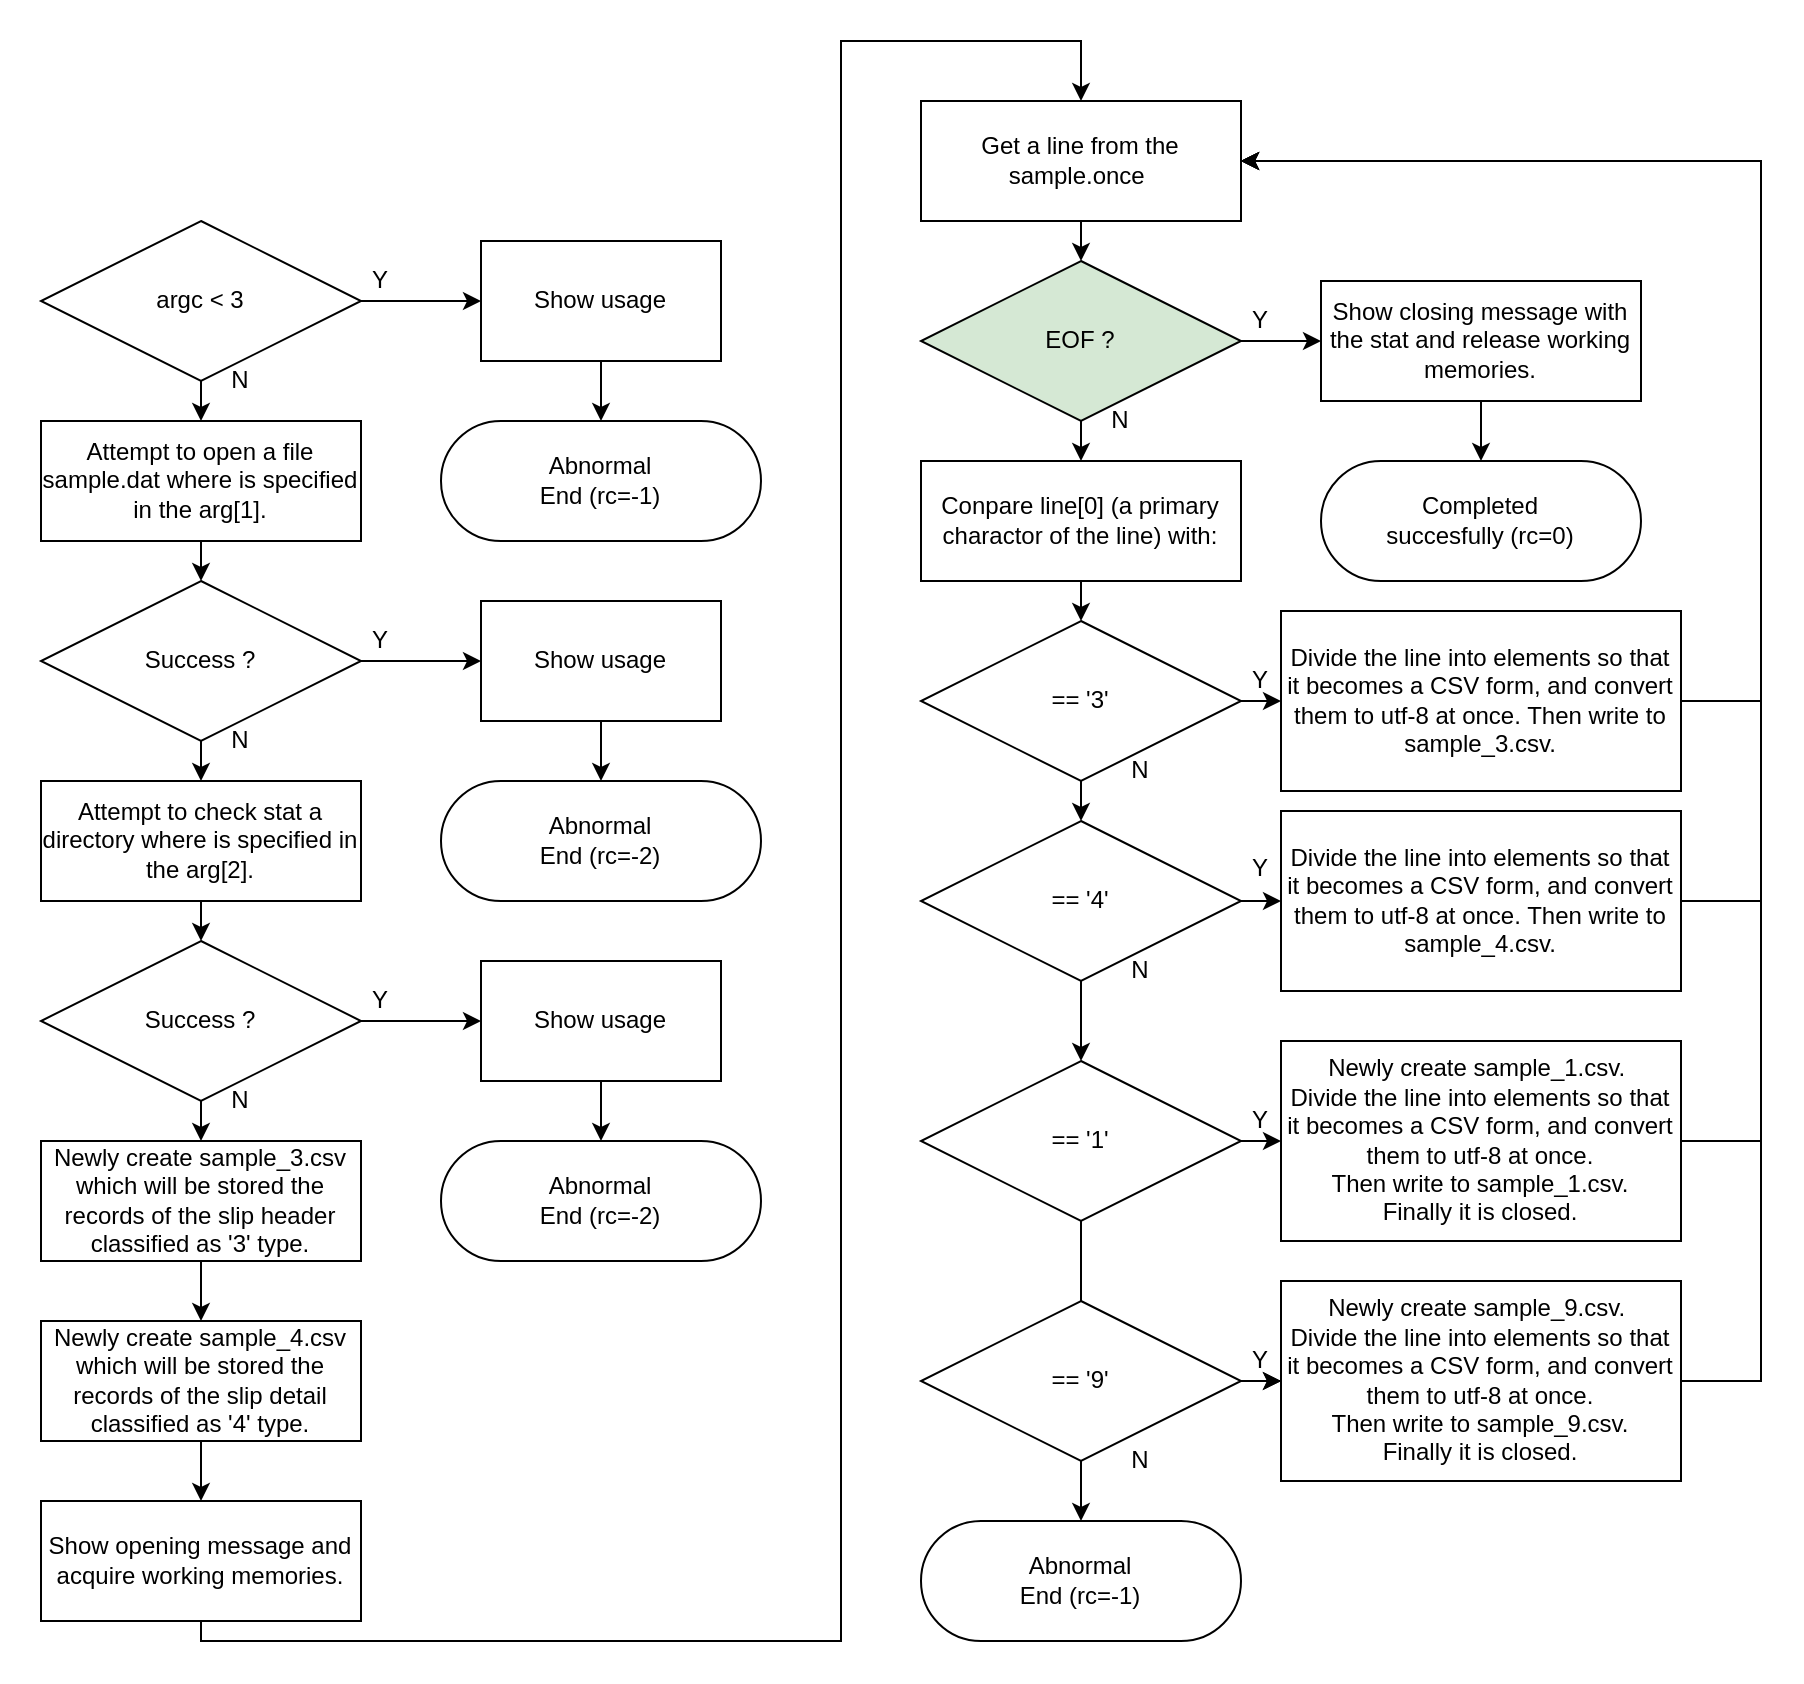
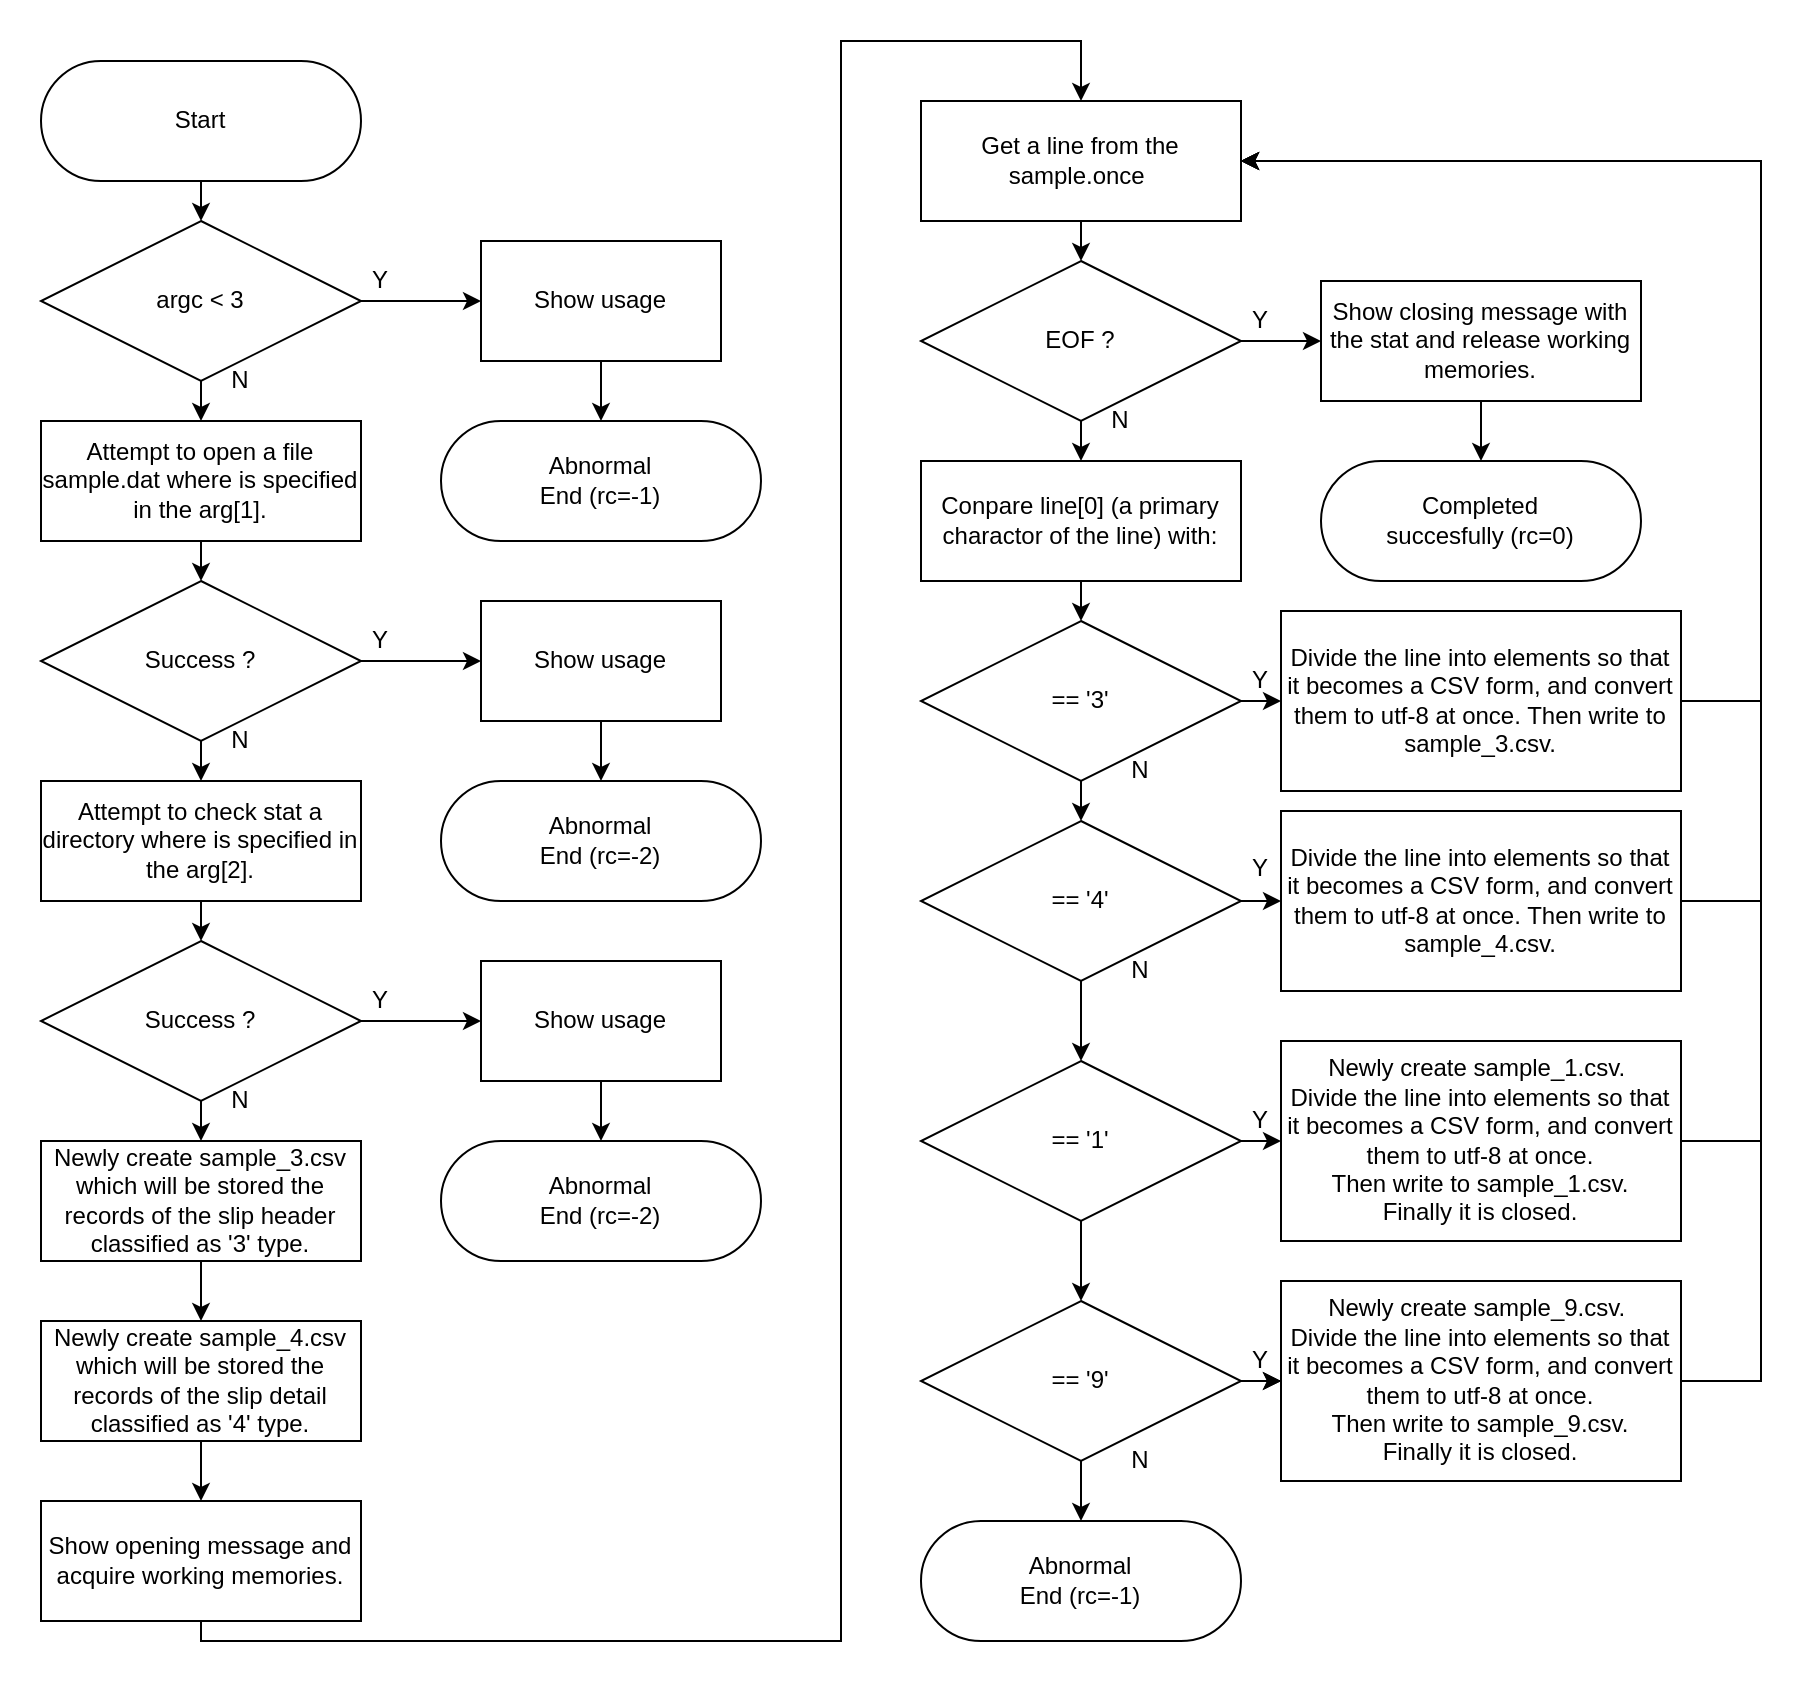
node "Start": added
edge "Start" -> "argc < 3": added
node "EOF ?": fillcolor #d5e8d4 -> #ffffff
edge "== '1'" -- "== '9'": arrowhead none -> classic
